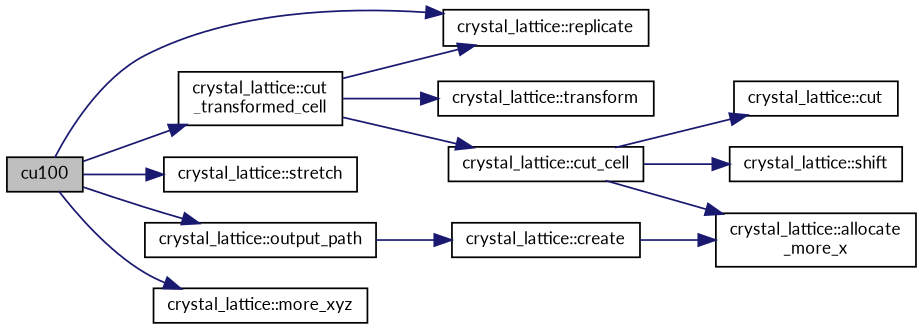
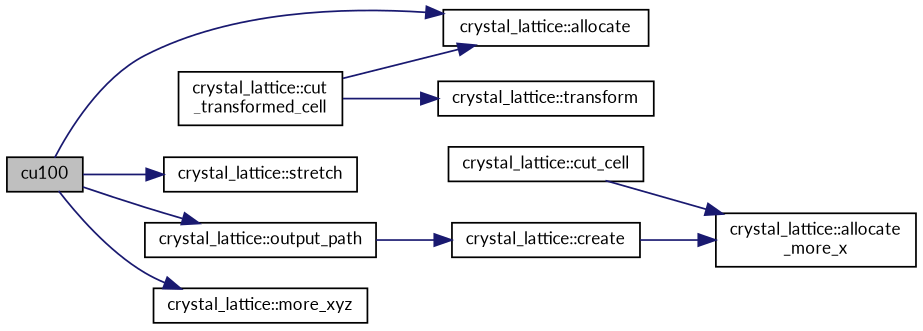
node "crystal_lattice::replicate": label "crystal_lattice::replicate" -> "crystal_lattice::allocate"
node "crystal_lattice::cut": removed
edge "crystal_lattice::cut _transformed_cell" -> "crystal_lattice::cut_cell": removed
edge "cu100" -> "crystal_lattice::cut _transformed_cell": removed
node "crystal_lattice::shift": removed
